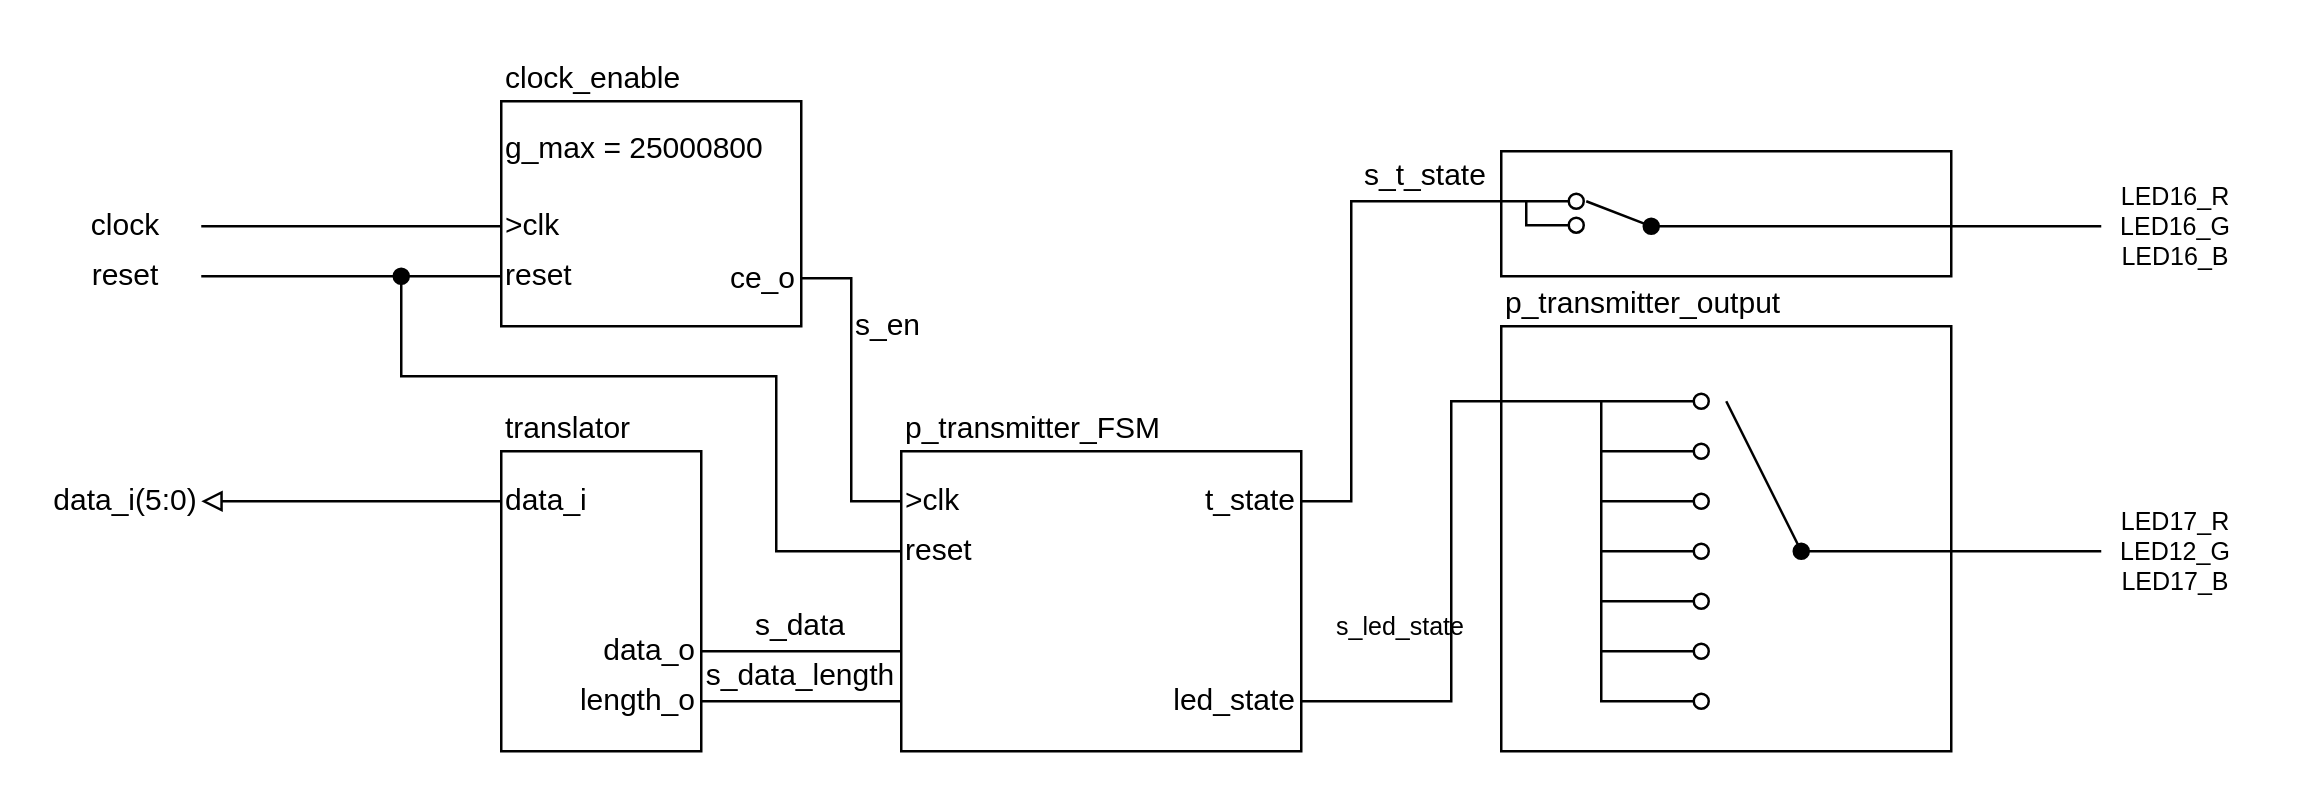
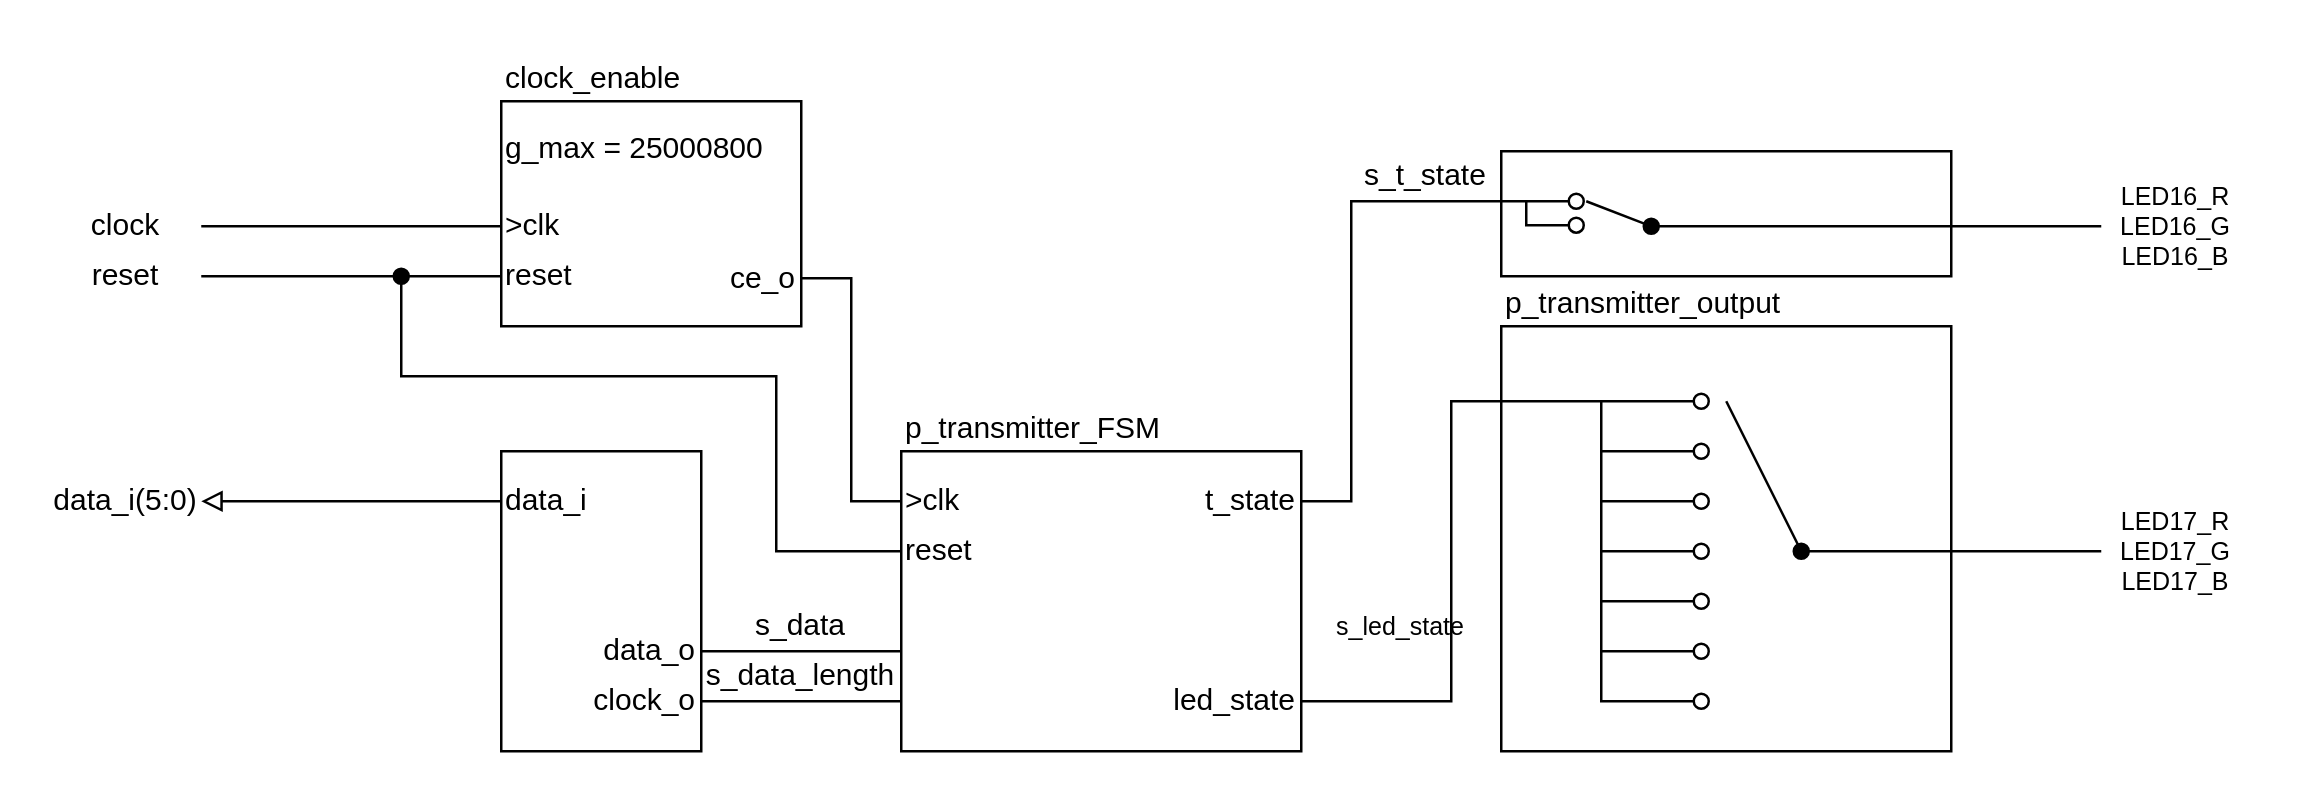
node "s_en": removed
node "translator": removed
node "LED17_R LED12_G LED17_B": label "LED17_R LED12_G LED17_B" -> "LED17_R LED17_G LED17_B"
node "length_o": label "length_o" -> "clock_o"
